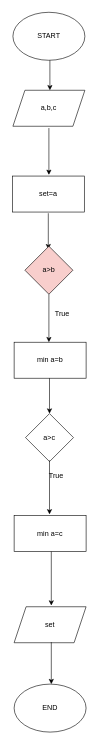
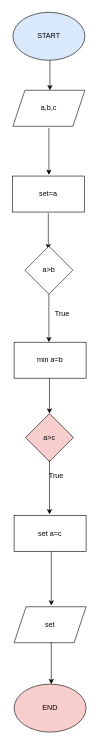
node "START": fillcolor #ffffff -> #dae8fc
node "a>b": fillcolor #f8cecc -> #ffffff
node "a>c": fillcolor #ffffff -> #f8cecc
node "min a=c": label "min a=c" -> "set a=c"
node "END": fillcolor #ffffff -> #f8cecc
